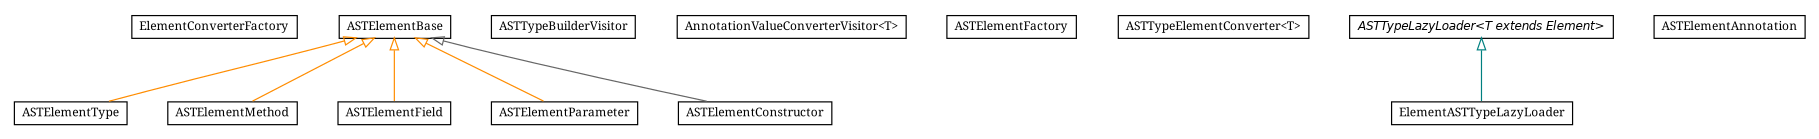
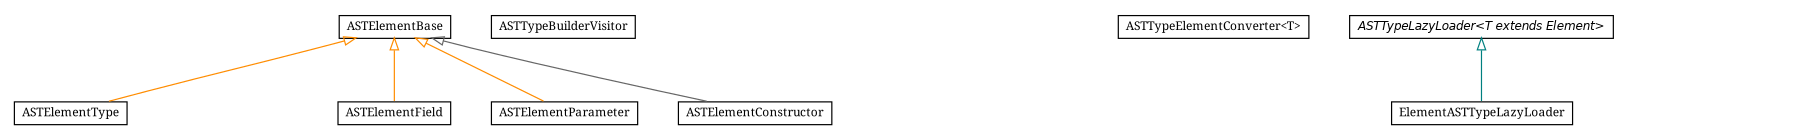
node "ElementConverterFactory": removed
node "AnnotationValueConverterVisitor<T>": removed
node "ASTElementFactory": removed
node "ASTElementAnnotation": removed
node "ASTElementMethod": removed
